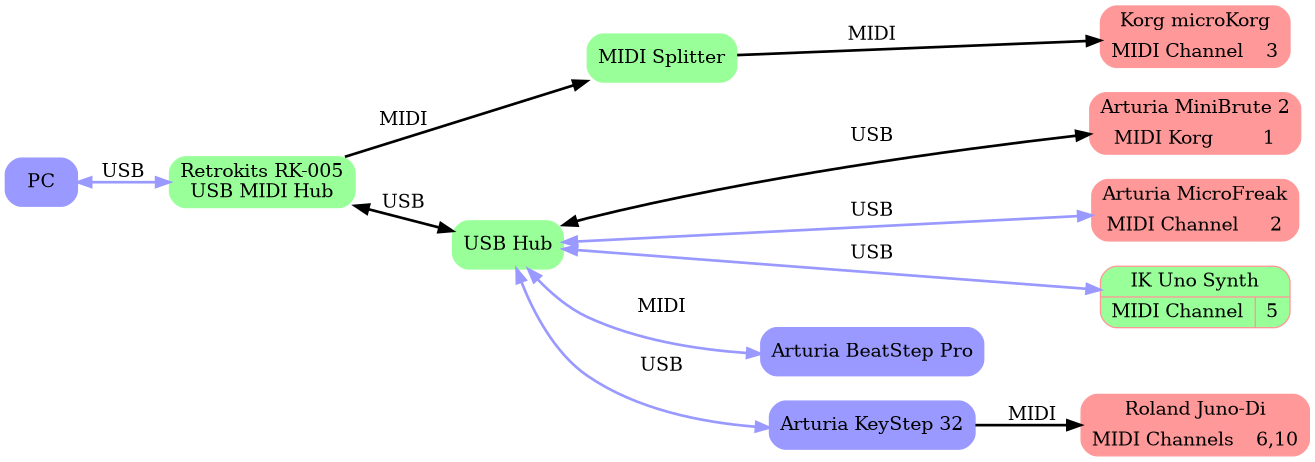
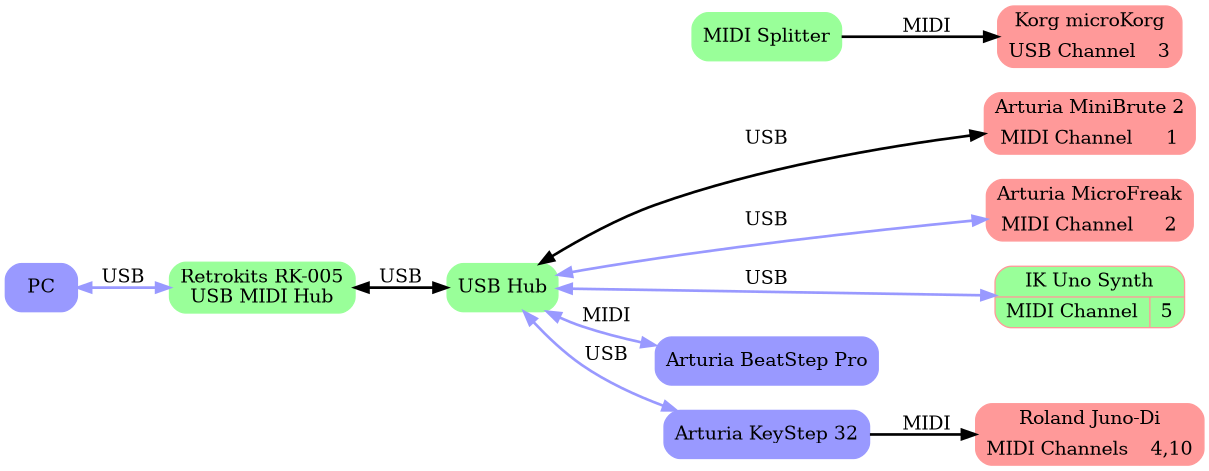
node "Korg microKorg": text "MIDI Channel" -> "USB Channel"
edge "MIDI Splitter" -- "Retrokits RK-005 USB MIDI Hub": removed, label "MIDI"
node "Arturia MiniBrute 2": text "MIDI Korg" -> "MIDI Channel"
node "Roland Juno-Di": text "6,10" -> "4,10"
